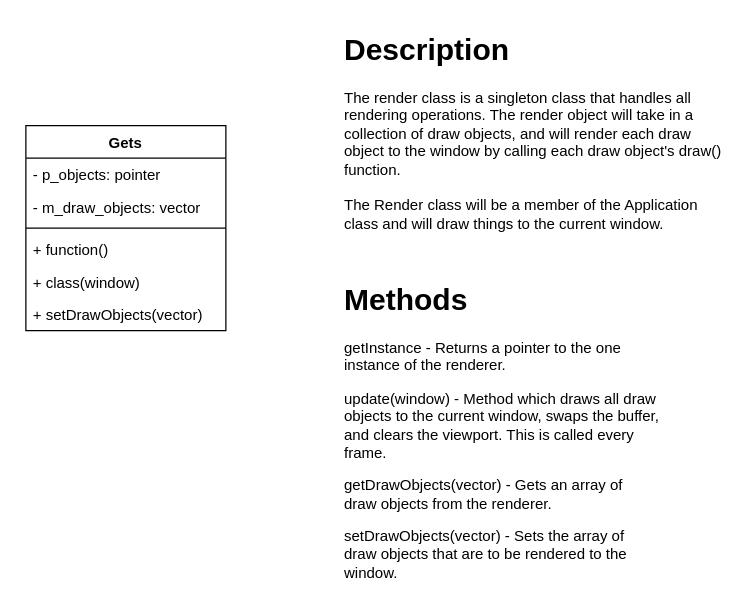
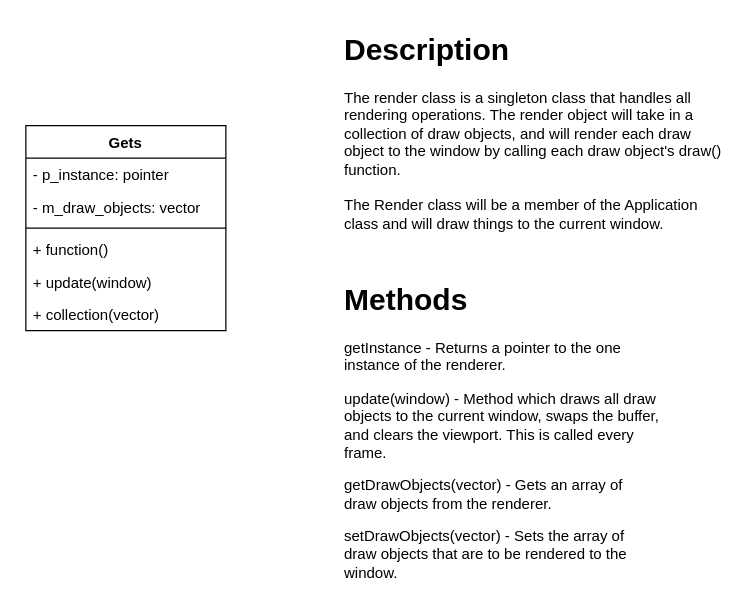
node "- p_objects: pointer": label "- p_objects: pointer" -> "- p_instance: pointer"
node "+ class(window)": label "+ class(window)" -> "+ update(window)"
node "+ setDrawObjects(vector)": label "+ setDrawObjects(vector)" -> "+ collection(vector)"
